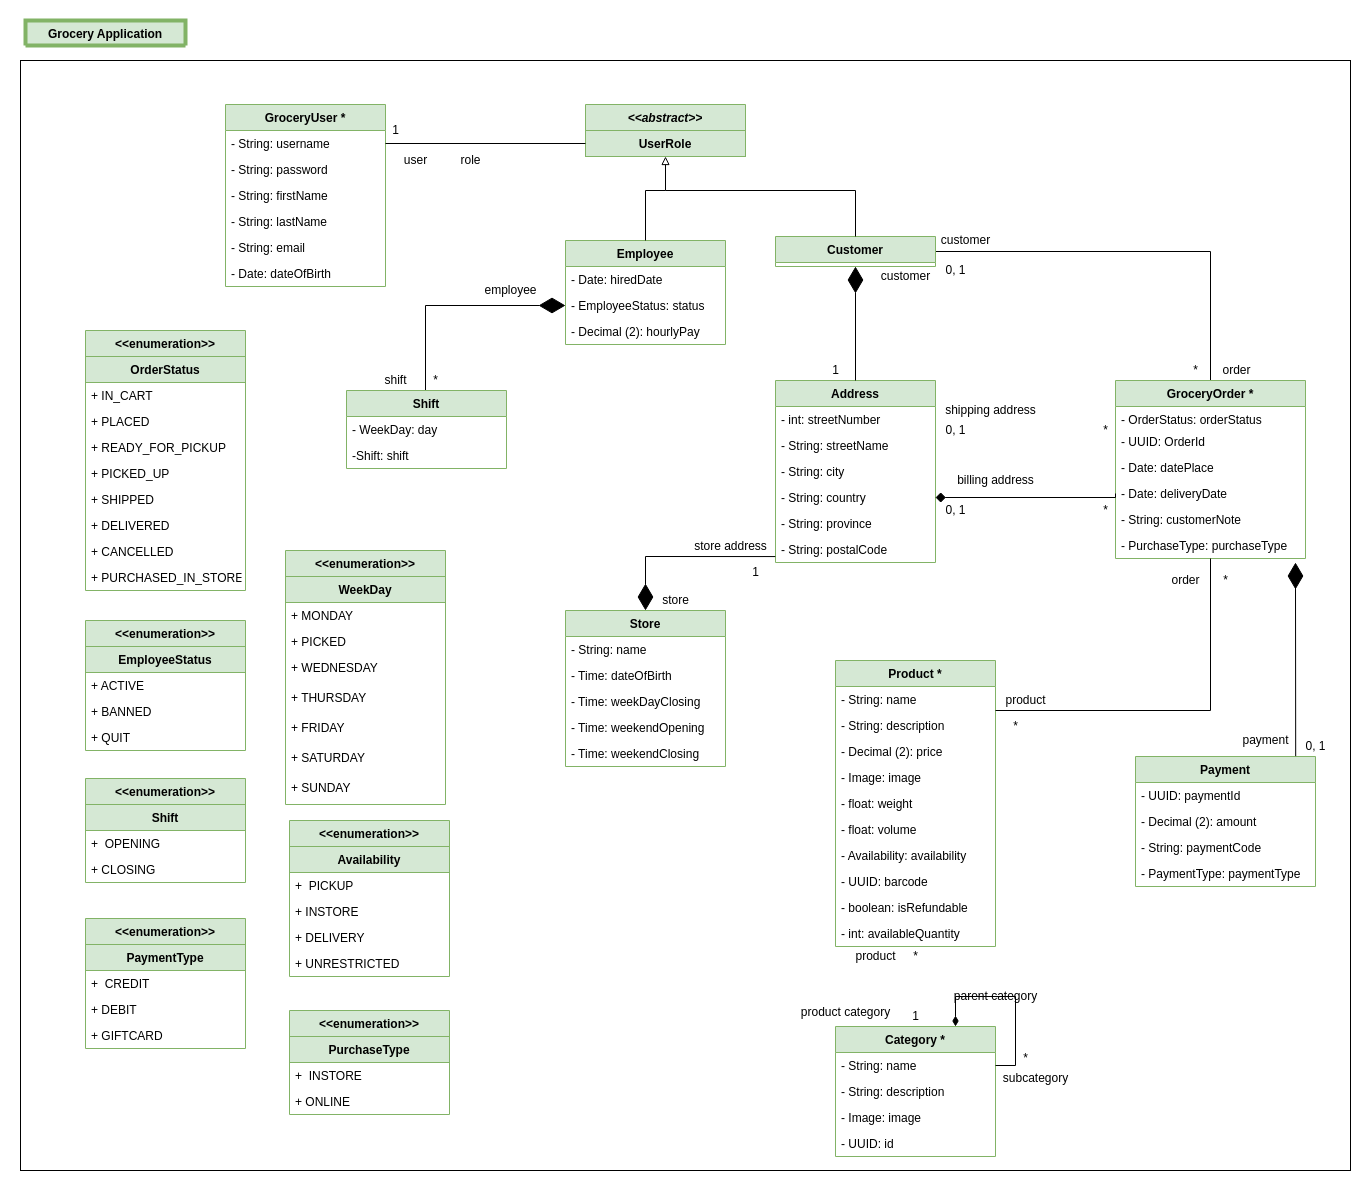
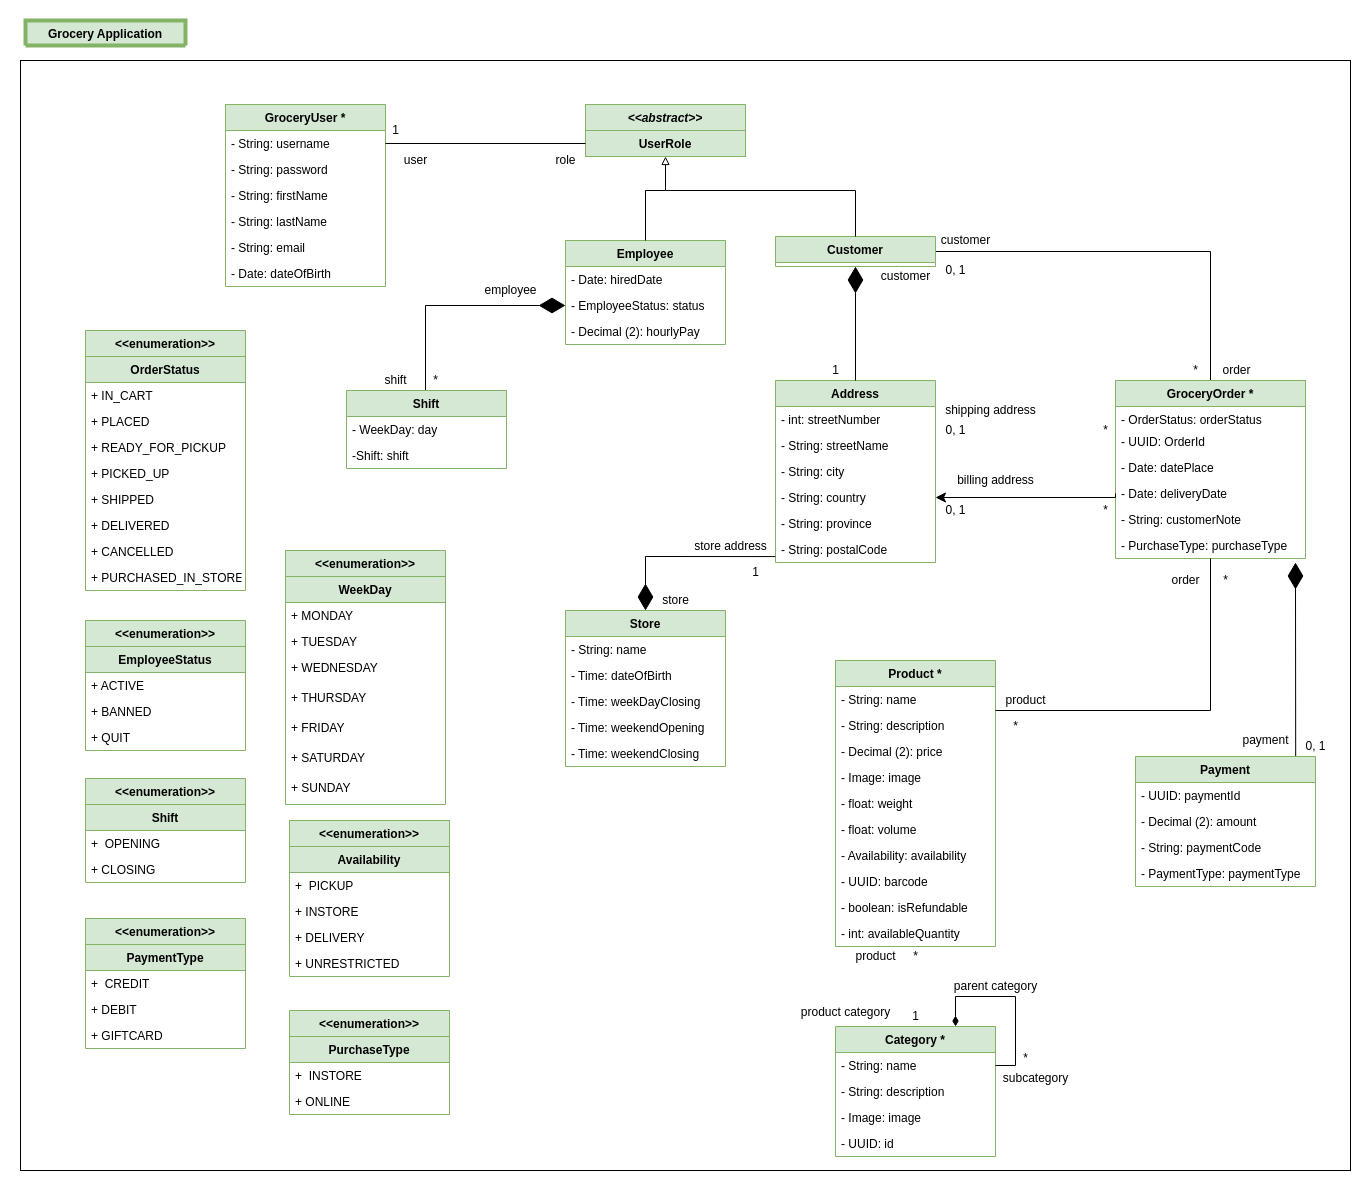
node "role": moved (471, 161) -> (566, 161)
edge "- Date: deliveryDate" -> "- String: country": arrowhead diamond -> classic
node "+ PICKED": label "+ PICKED" -> "+ TUESDAY"
node "parent category": moved (996, 997) -> (996, 987)
